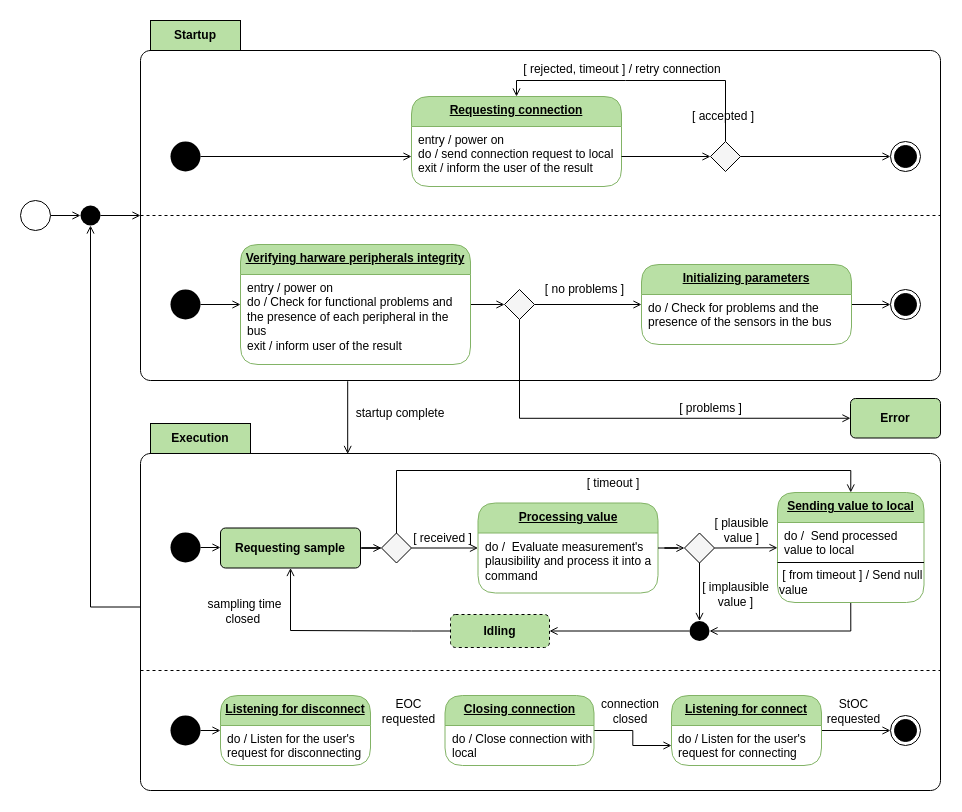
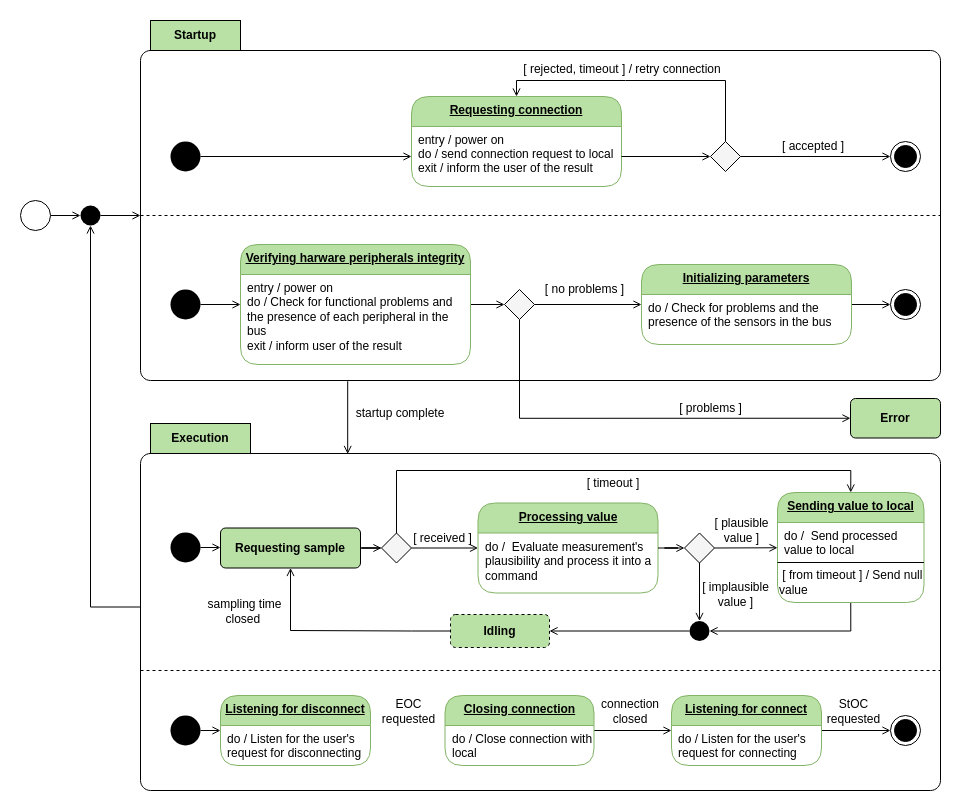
node "[ accepted ]": moved (724, 117) -> (814, 147)
edge "Closing connection" -> "do / Listen for the user's request for connecting": now "Closing connection" -> "Listening for connect"
